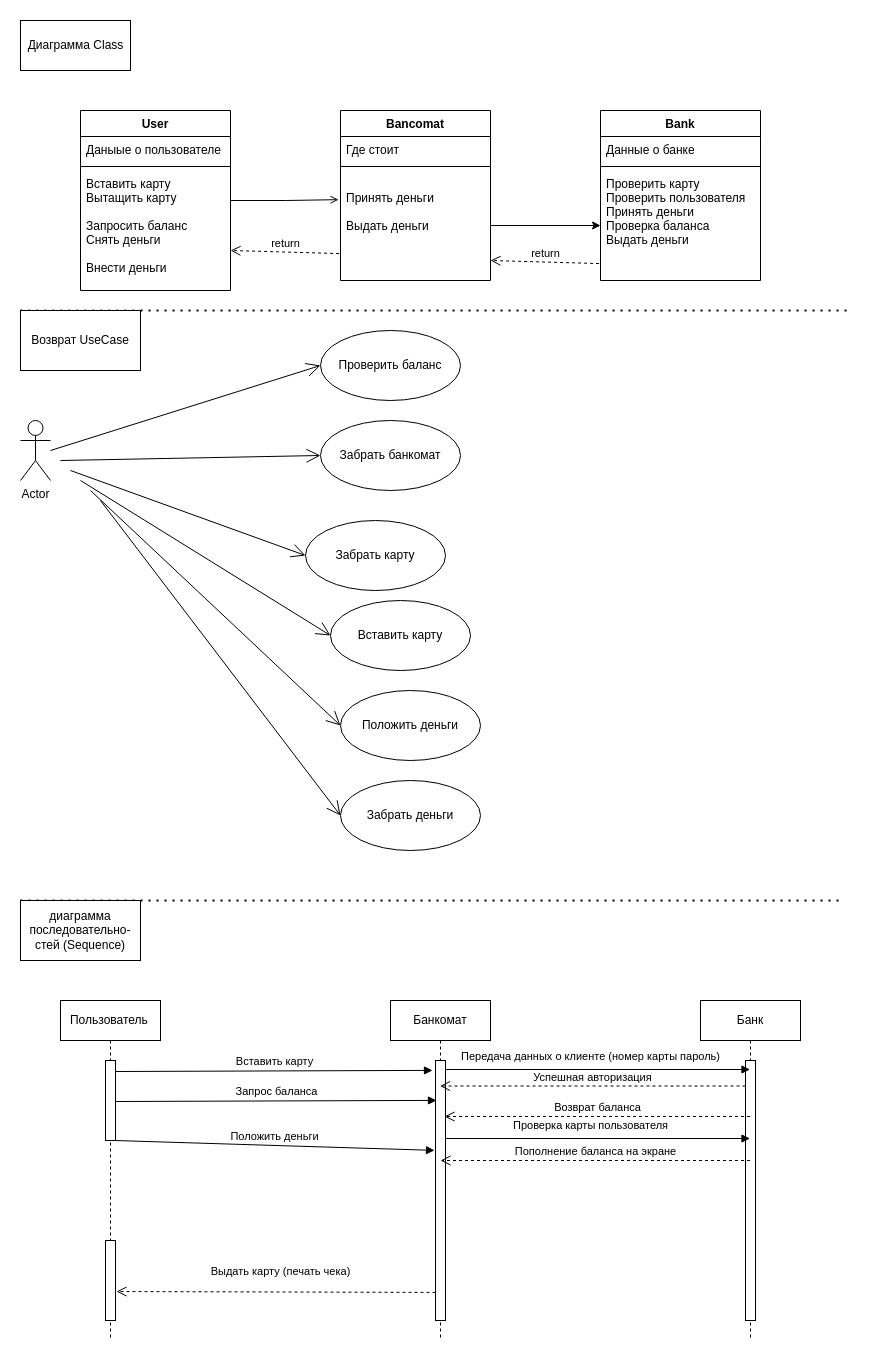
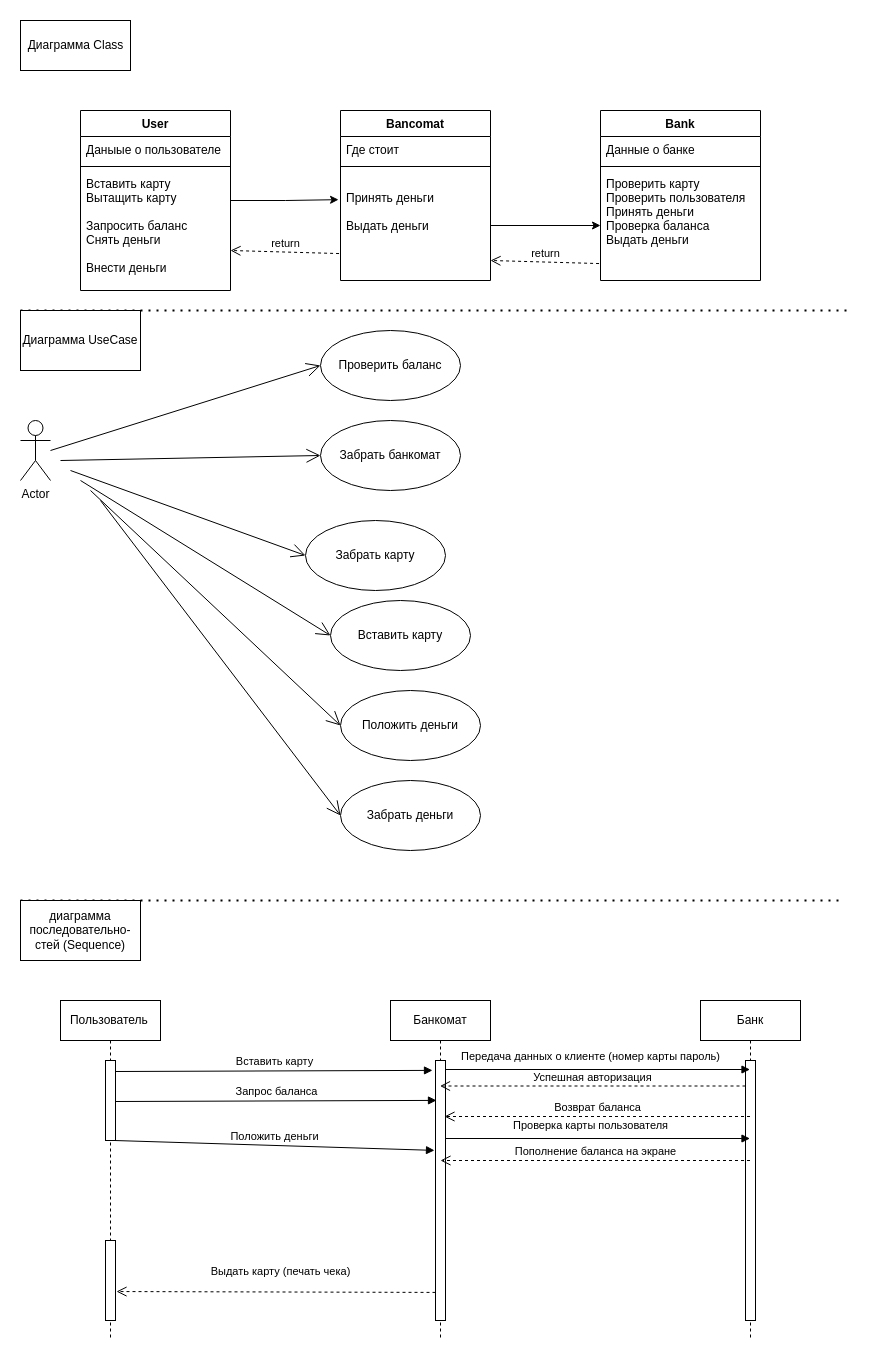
edge "User" -> "Принять деньги Выдать деньги": arrowhead open -> classic
node "Возврат UseCase": label "Возврат UseCase" -> "Диаграмма UseCase"
